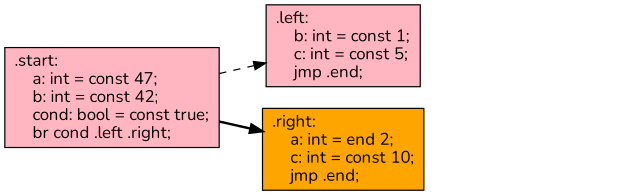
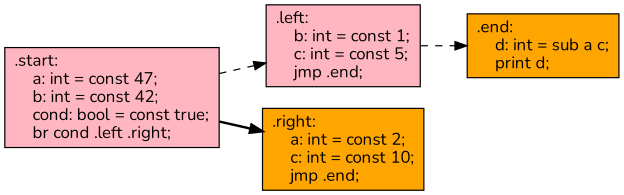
node ".end: d: int = sub a c; print d;": added
node ".right: a: int = end 2; c: int = const 10; jmp .end;": label ".right: a: int = end 2; c: int = const 10; jmp .end;" -> ".right: a: int = const 2; c: int = const 10; jmp .end;"
